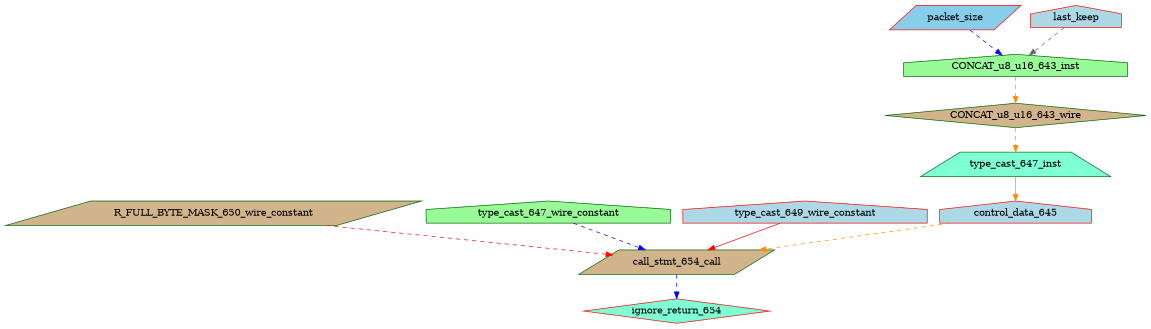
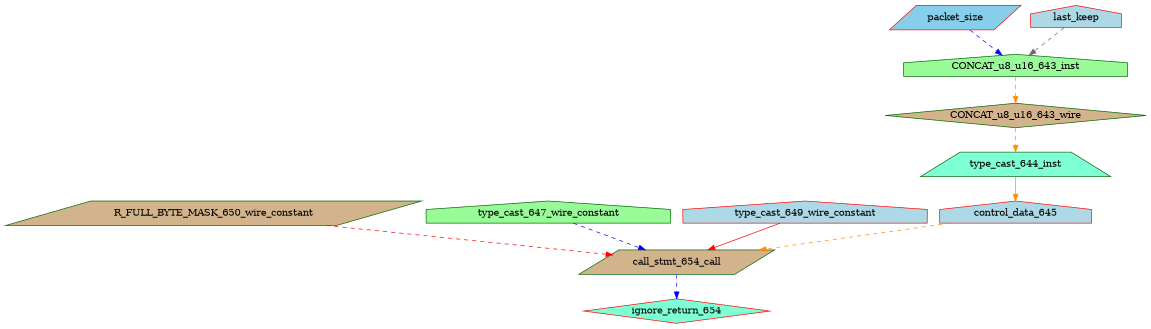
node "type_cast_647_inst": label "type_cast_647_inst" -> "type_cast_644_inst"
